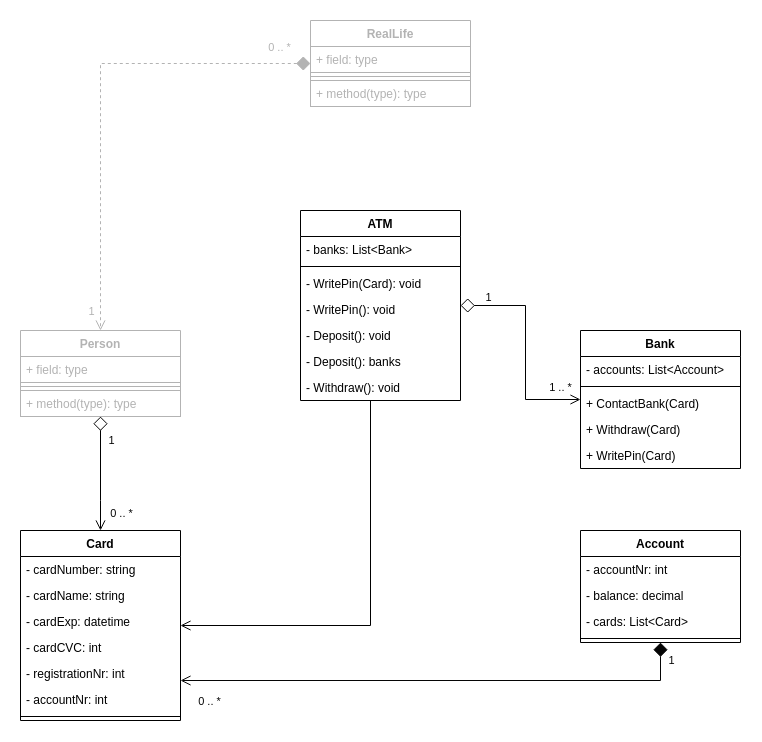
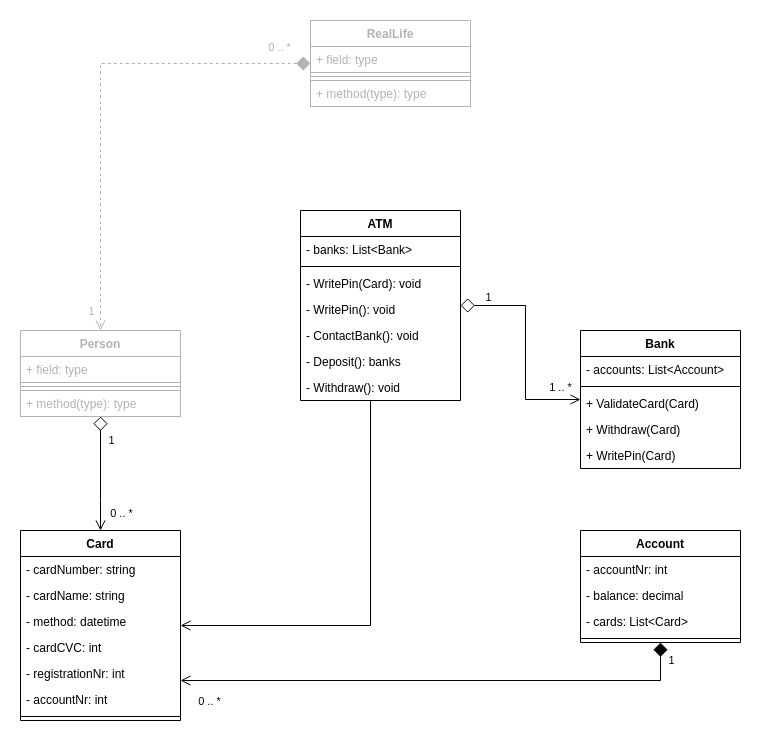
node "- Deposit(): void": label "- Deposit(): void" -> "- ContactBank(): void"
node "+ ContactBank(Card)": label "+ ContactBank(Card)" -> "+ ValidateCard(Card)"
node "- cardExp: datetime": label "- cardExp: datetime" -> "- method: datetime"
